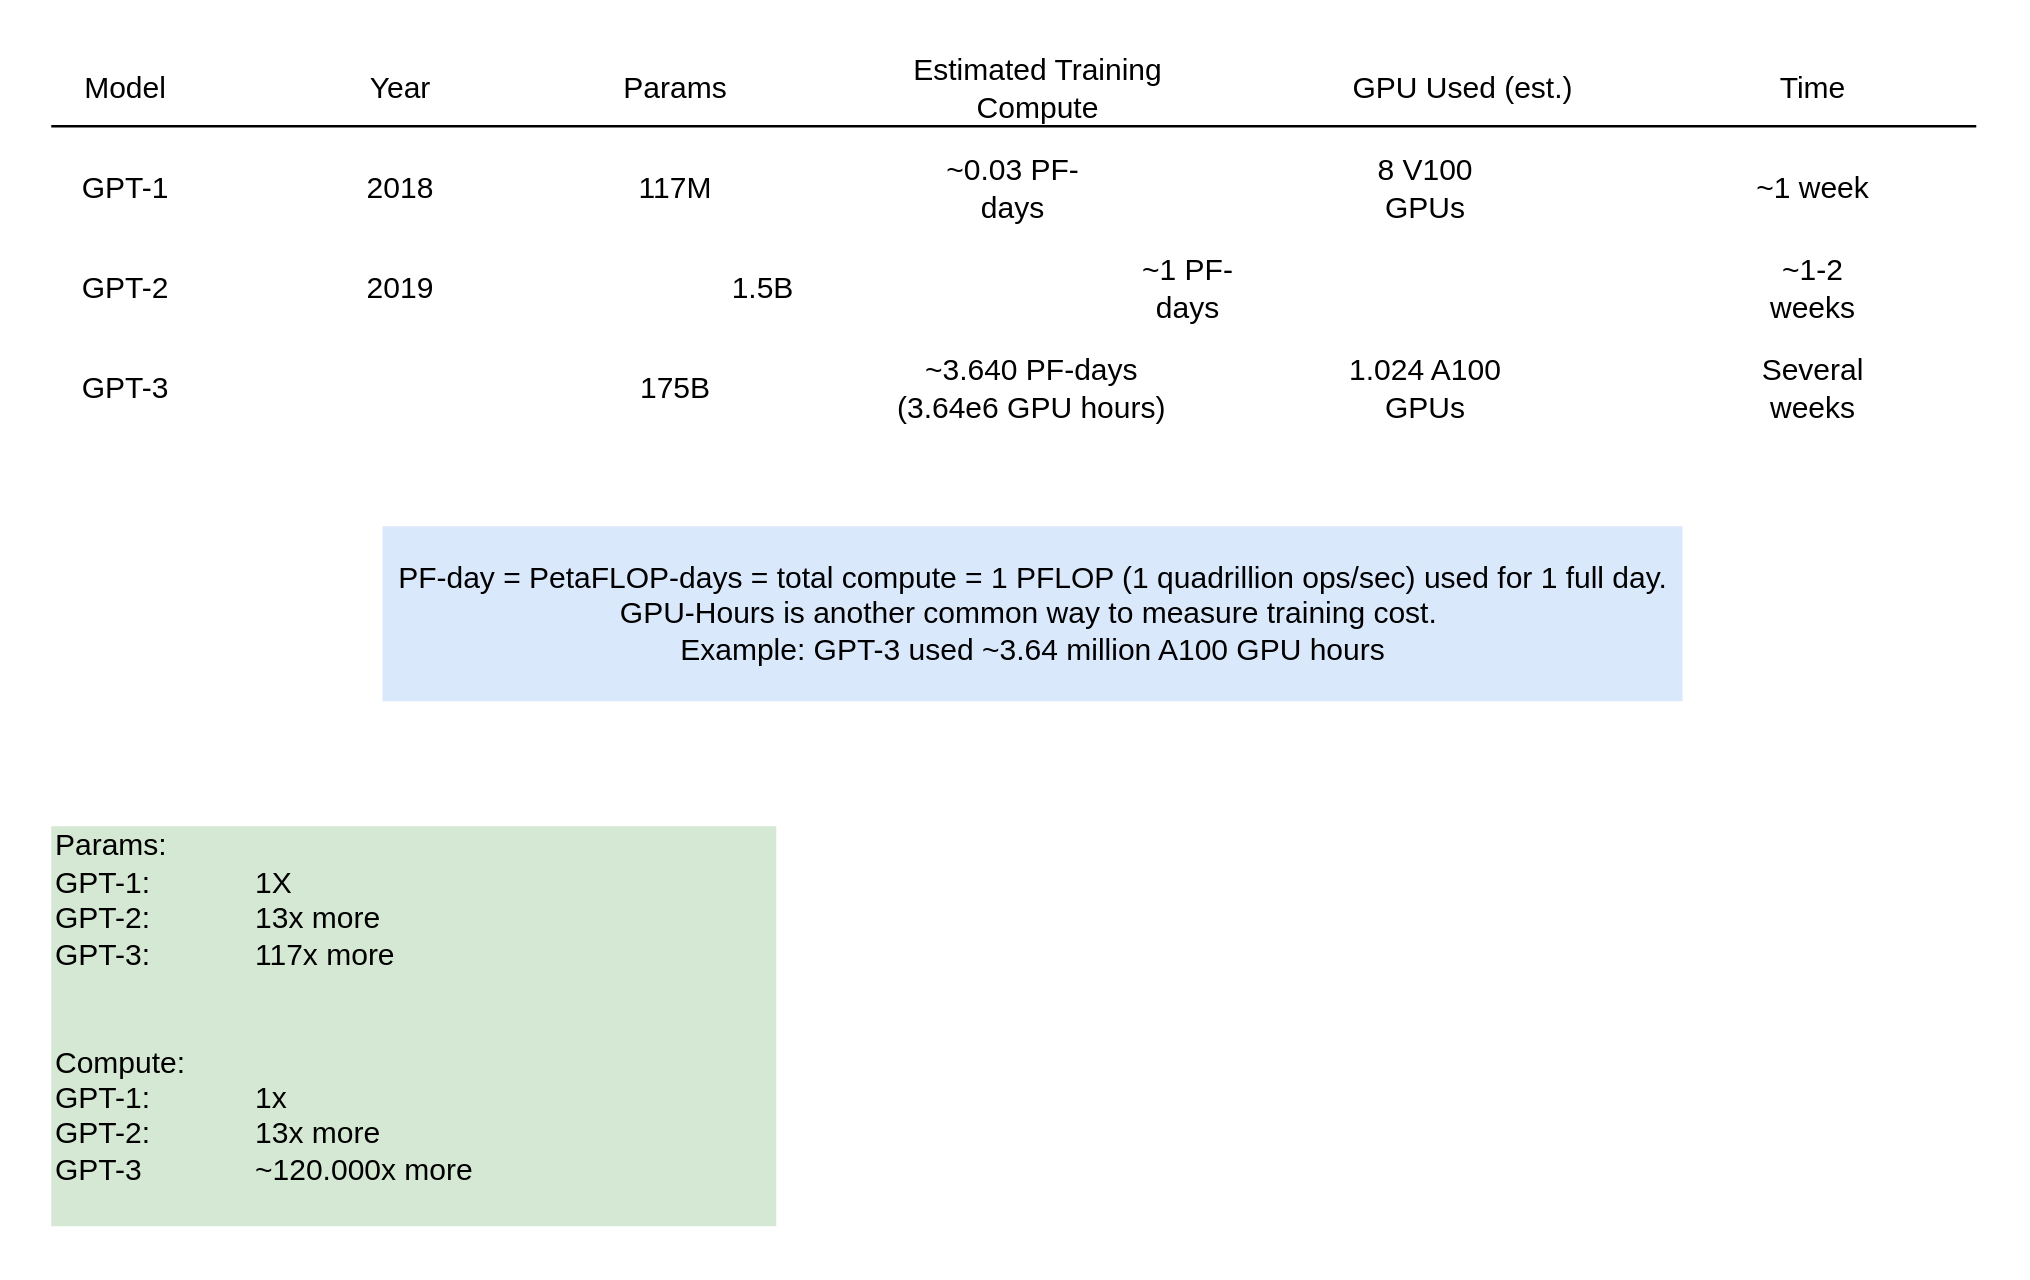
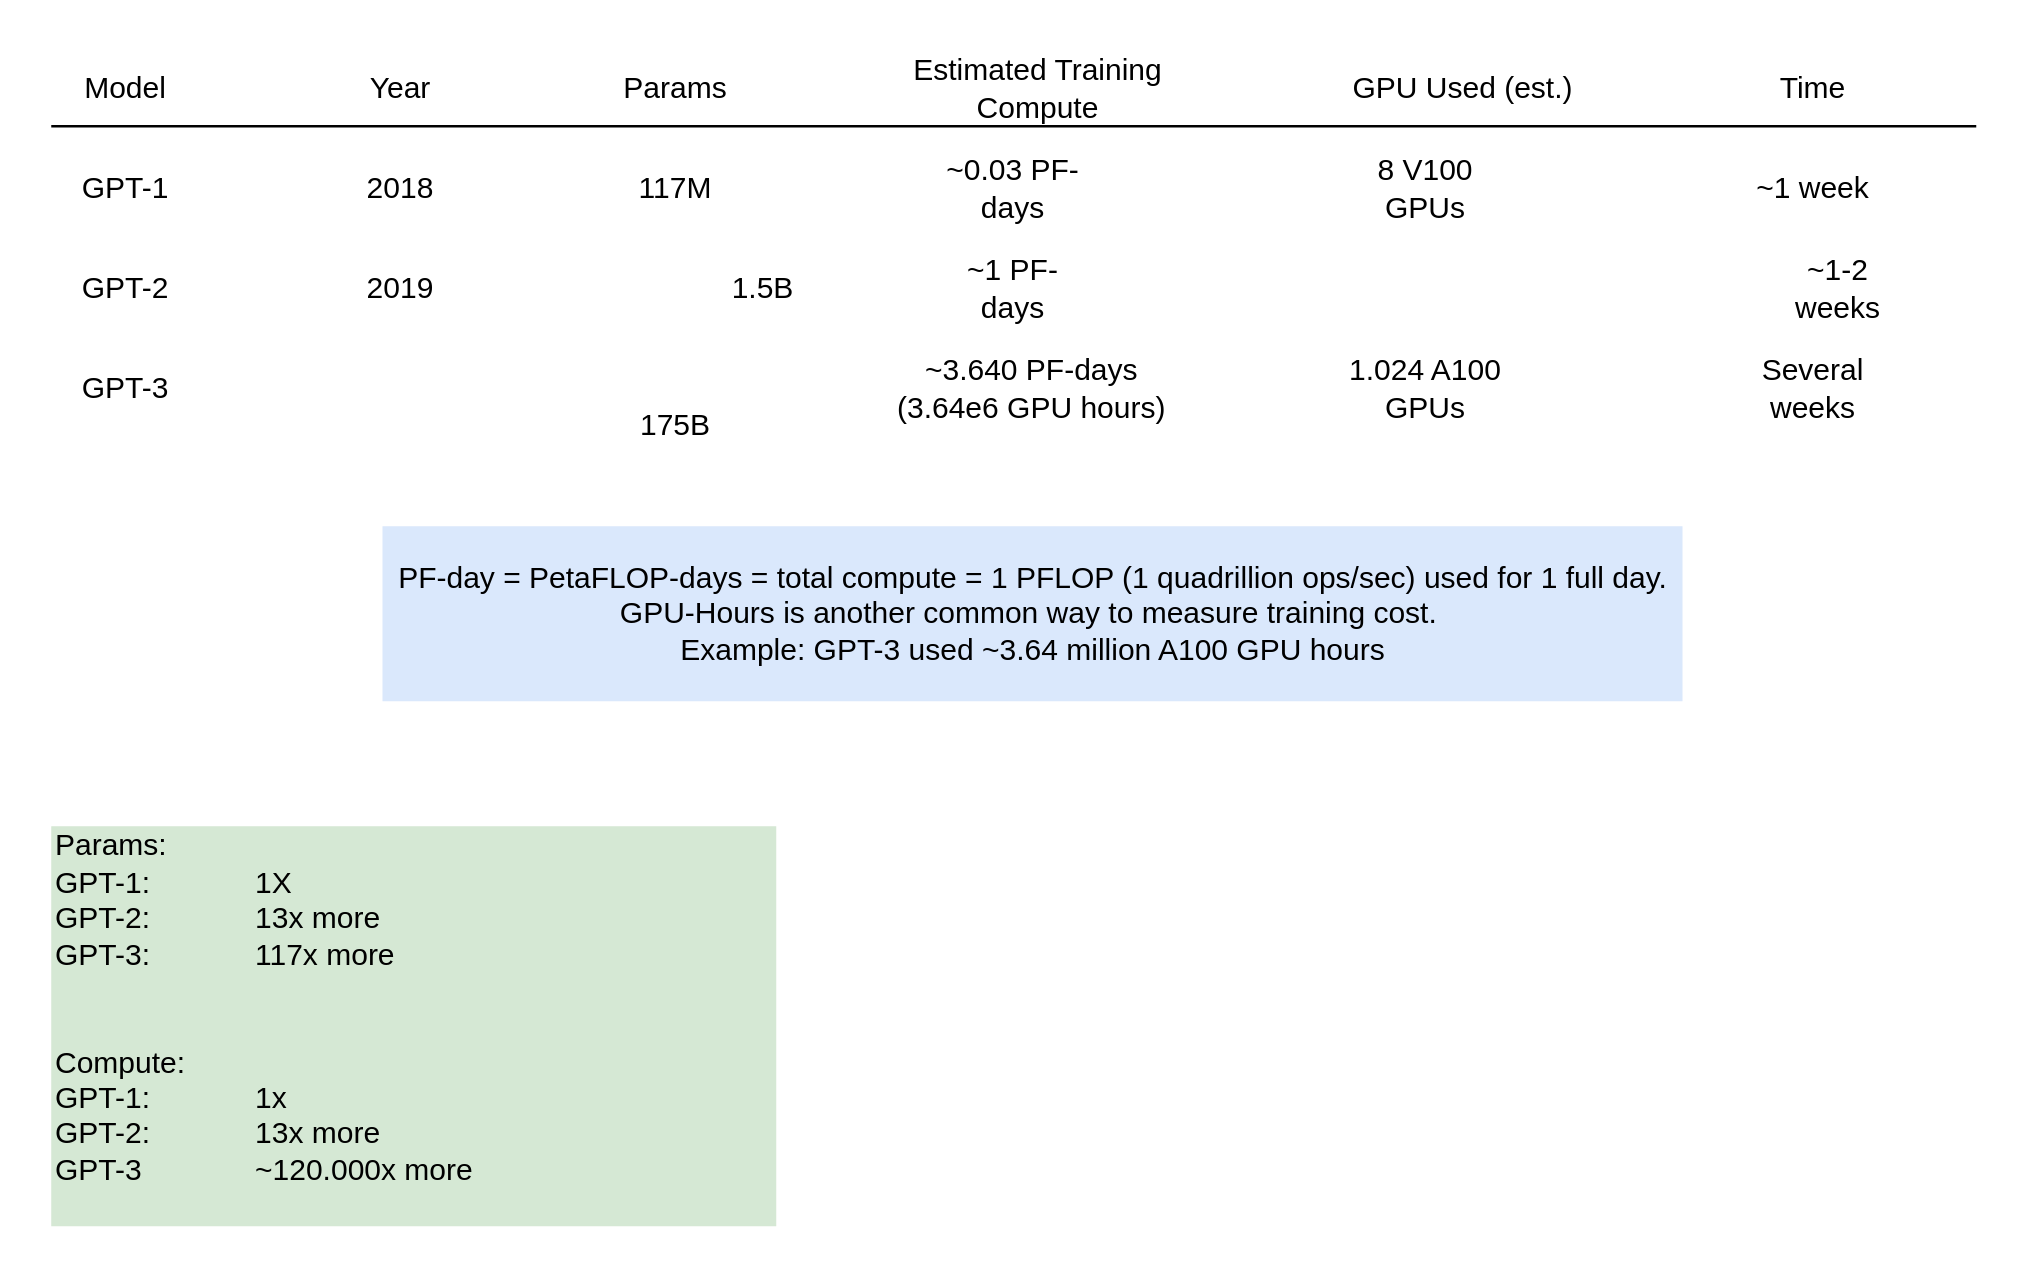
node "~1 PF-days": moved (1189, 289) -> (1014, 289)
node "~1-2 weeks": moved (1814, 289) -> (1839, 289)
node "175B": moved (676, 389) -> (676, 426)
